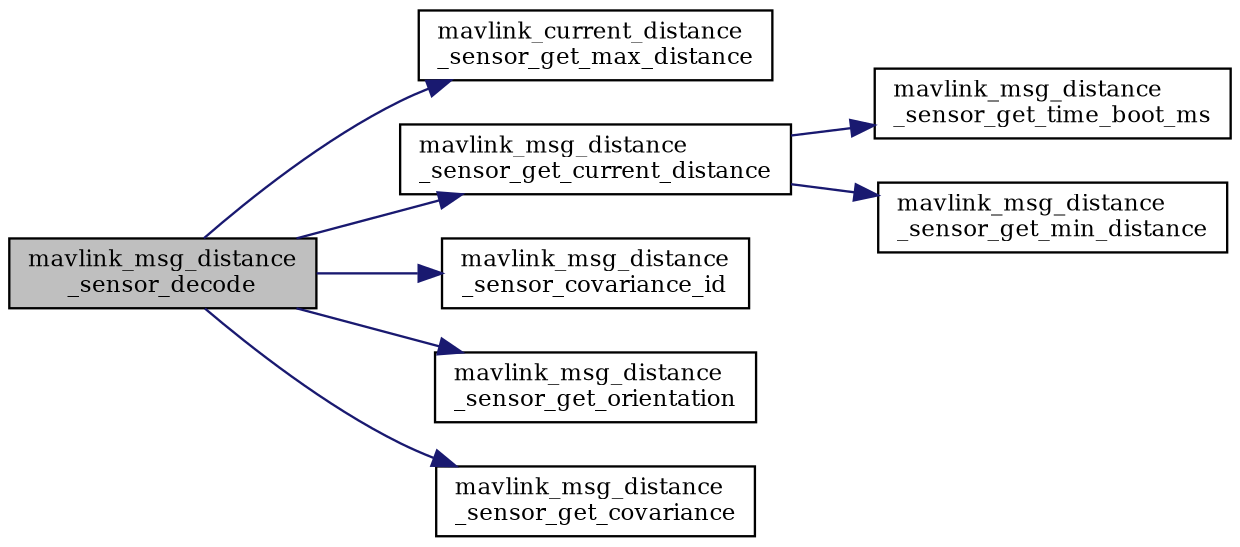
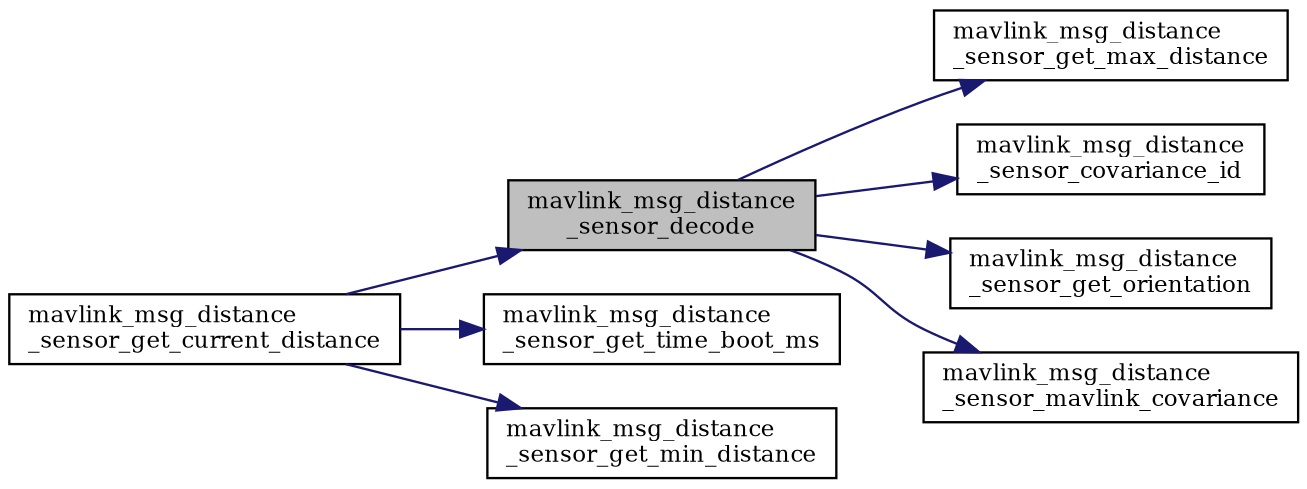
node "mavlink_current_distance _sensor_get_max_distance": label "mavlink_current_distance _sensor_get_max_distance" -> "mavlink_msg_distance _sensor_get_max_distance"
edge "mavlink_msg_distance _sensor_decode" -> "mavlink_msg_distance _sensor_get_current_distance": reversed
node "mavlink_msg_distance _sensor_get_covariance": label "mavlink_msg_distance _sensor_get_covariance" -> "mavlink_msg_distance _sensor_mavlink_covariance"
